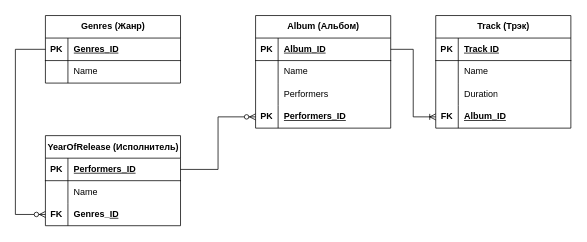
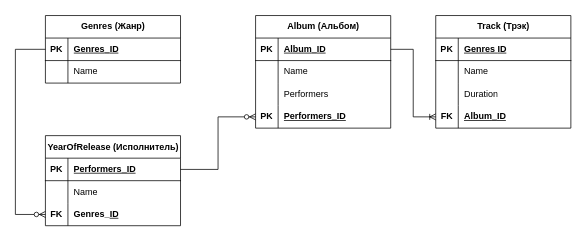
node "Track ID": label "Track ID" -> "Genres ID"
